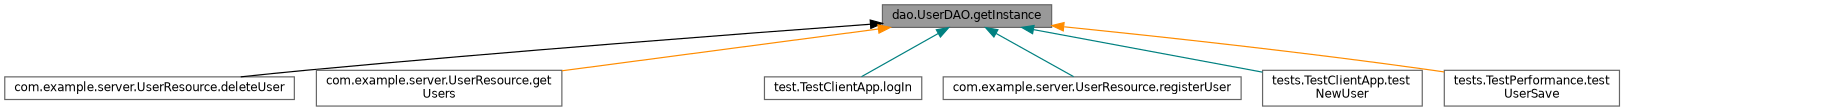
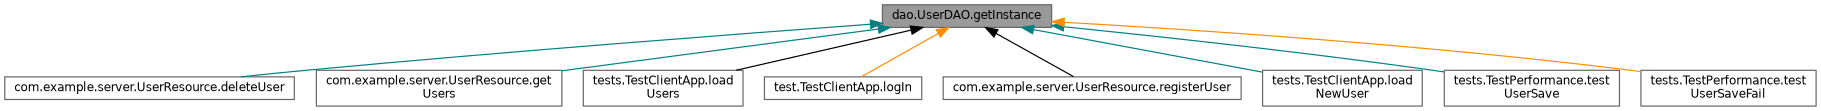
edge "tests.TestPerformance.test UserSave" -> "dao.UserDAO.getInstance": color darkorange -> teal
edge "com.example.server.UserResource.deleteUser" -> "dao.UserDAO.getInstance": color black -> teal
edge "com.example.server.UserResource.get Users" -> "dao.UserDAO.getInstance": color darkorange -> teal
edge "test.TestClientApp.logIn" -> "dao.UserDAO.getInstance": color teal -> darkorange
edge "com.example.server.UserResource.registerUser" -> "dao.UserDAO.getInstance": color teal -> black
node "tests.TestClientApp.load Users": added
node "tests.TestClientApp.test NewUser": label "tests.TestClientApp.test NewUser" -> "tests.TestClientApp.load NewUser"
node "tests.TestPerformance.test UserSaveFail": added
